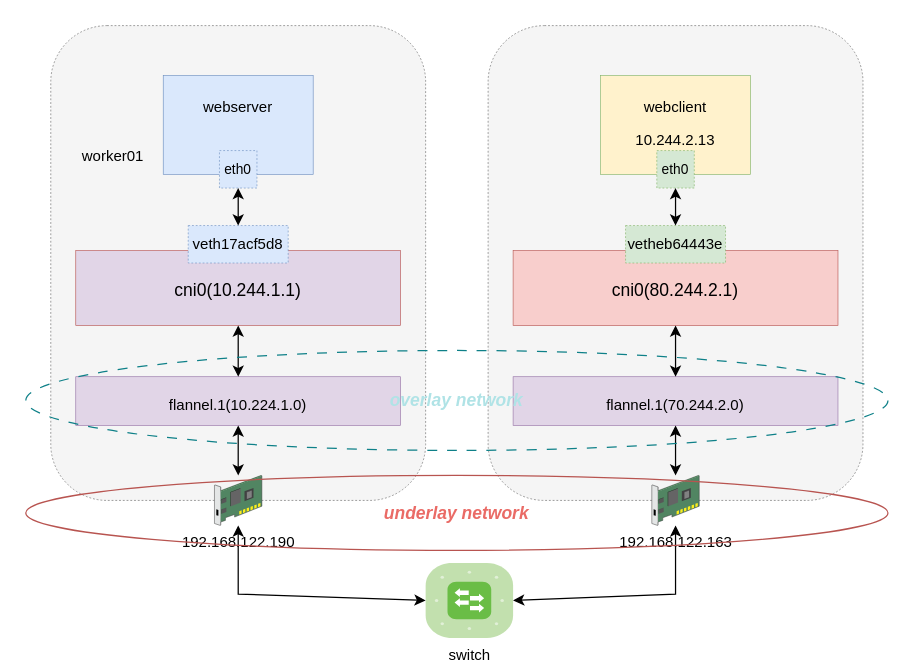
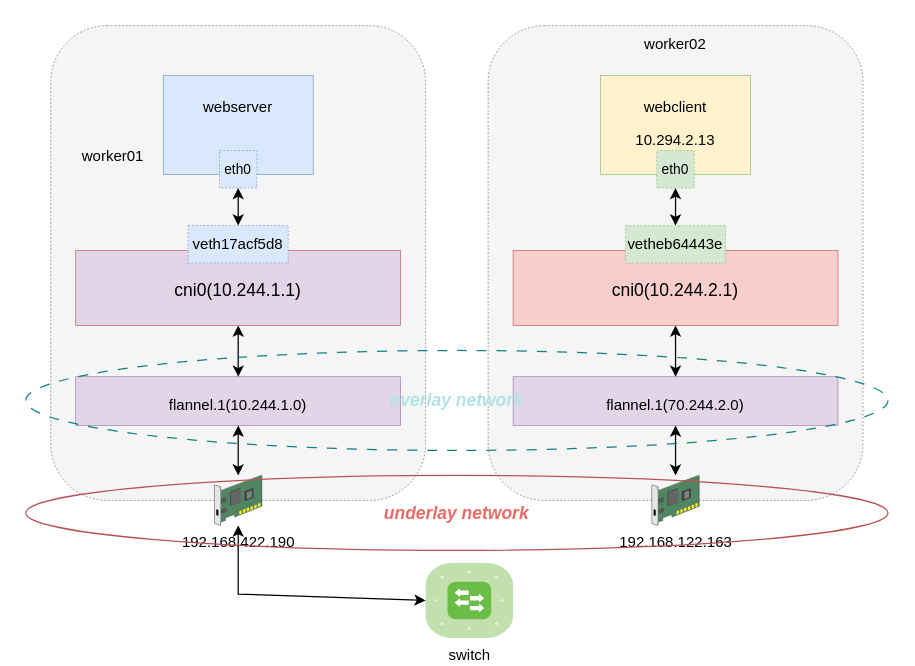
node "worker02": added
node "10.244.2.13": label "10.244.2.13" -> "10.294.2.13"
node "cni0(80.244.2.1)": label "cni0(80.244.2.1)" -> "cni0(10.244.2.1)"
node "flannel.1(10.224.1.0)": label "flannel.1(10.224.1.0)" -> "flannel.1(10.244.1.0)"
node "192.168.122.190": label "192.168.122.190" -> "192.168.422.190"
edge "192.168.122.163" -- "switch": removed
